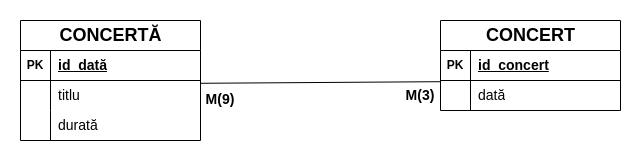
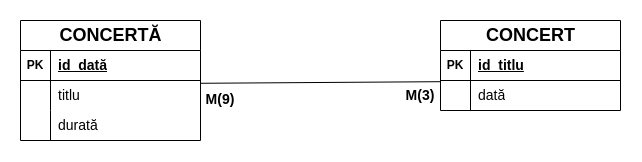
node "id_concert": label "id_concert" -> "id_titlu"
